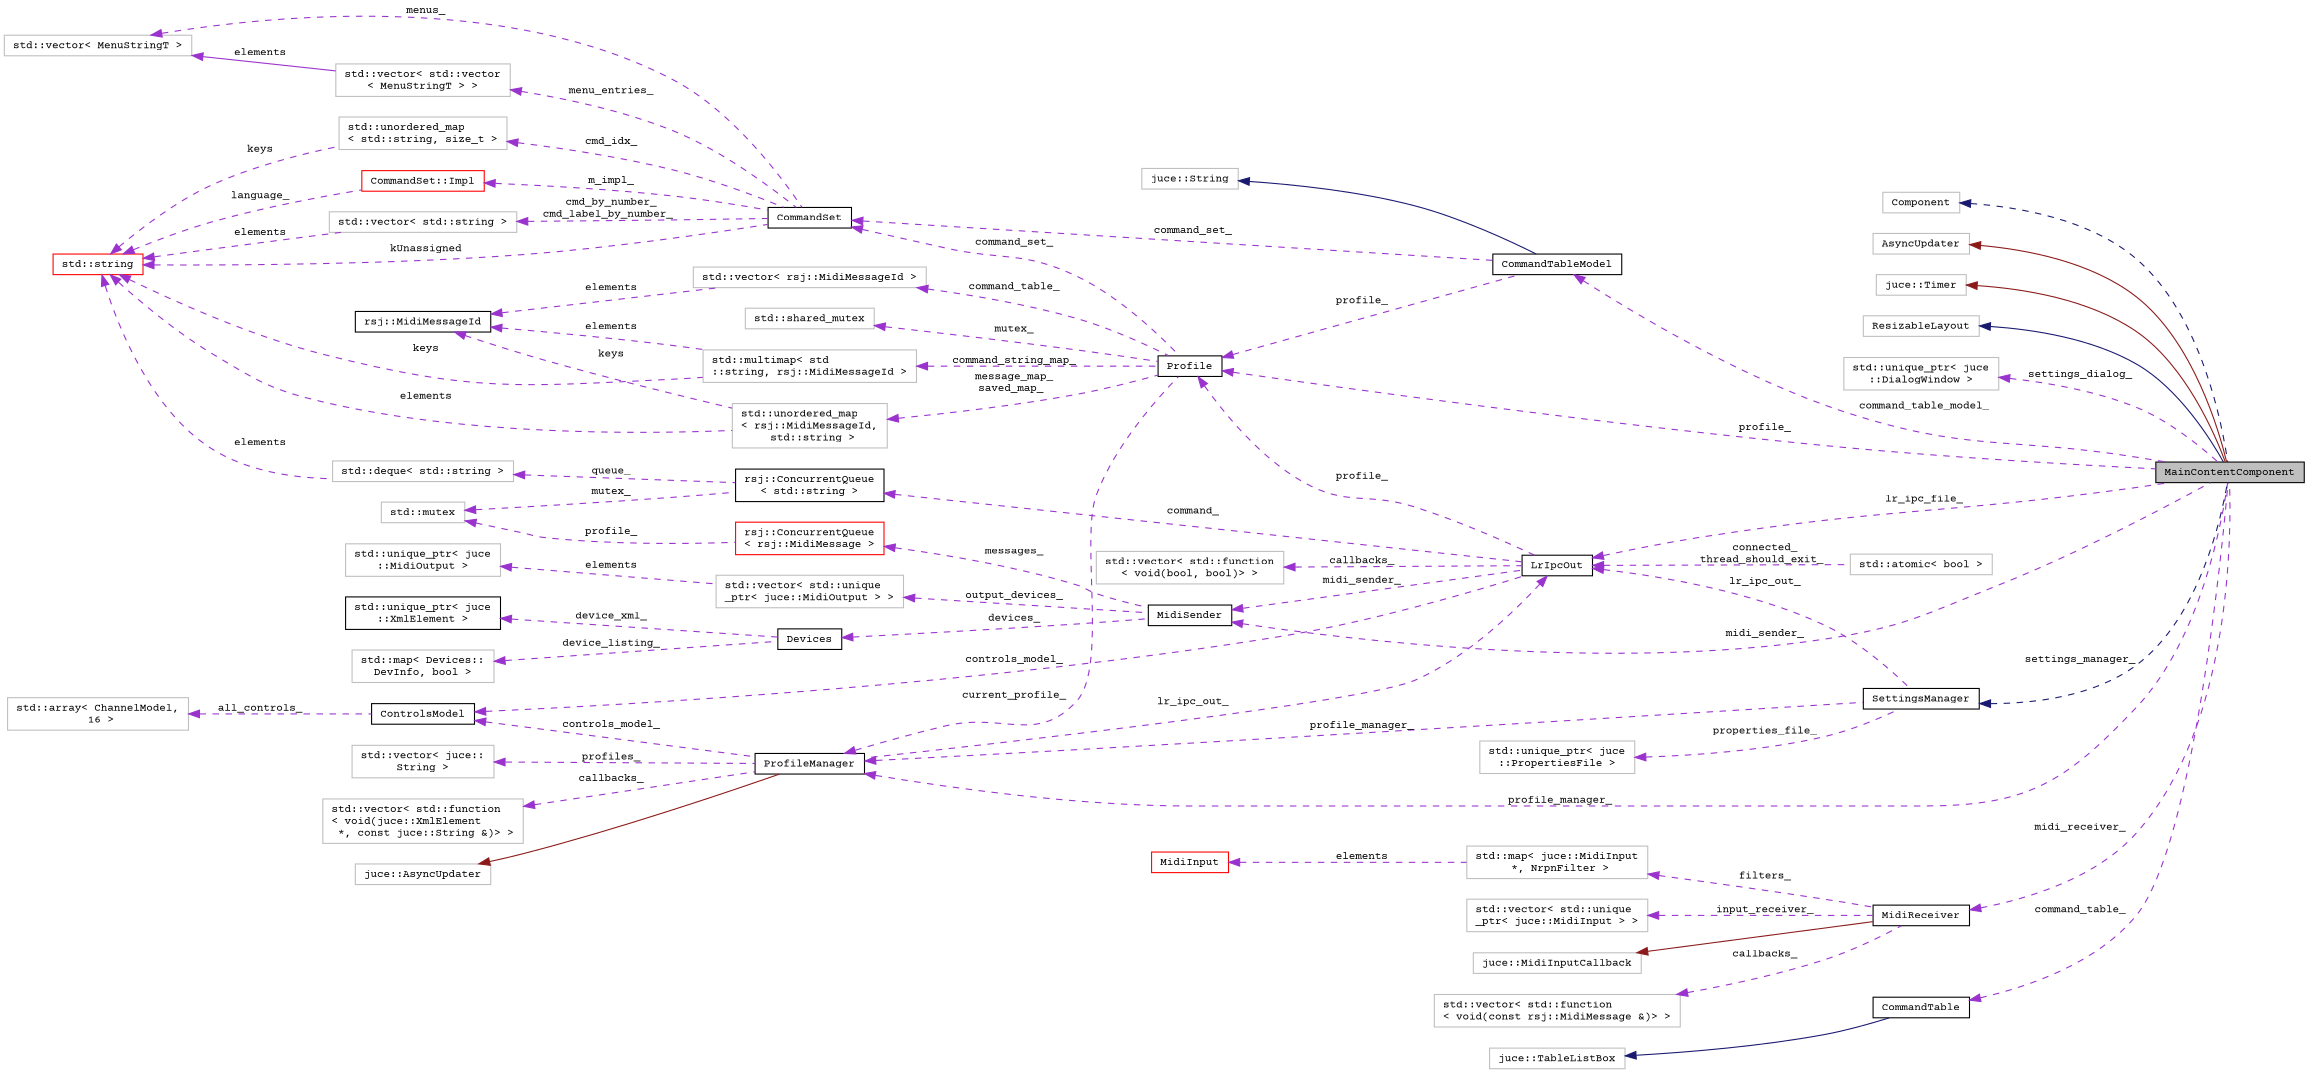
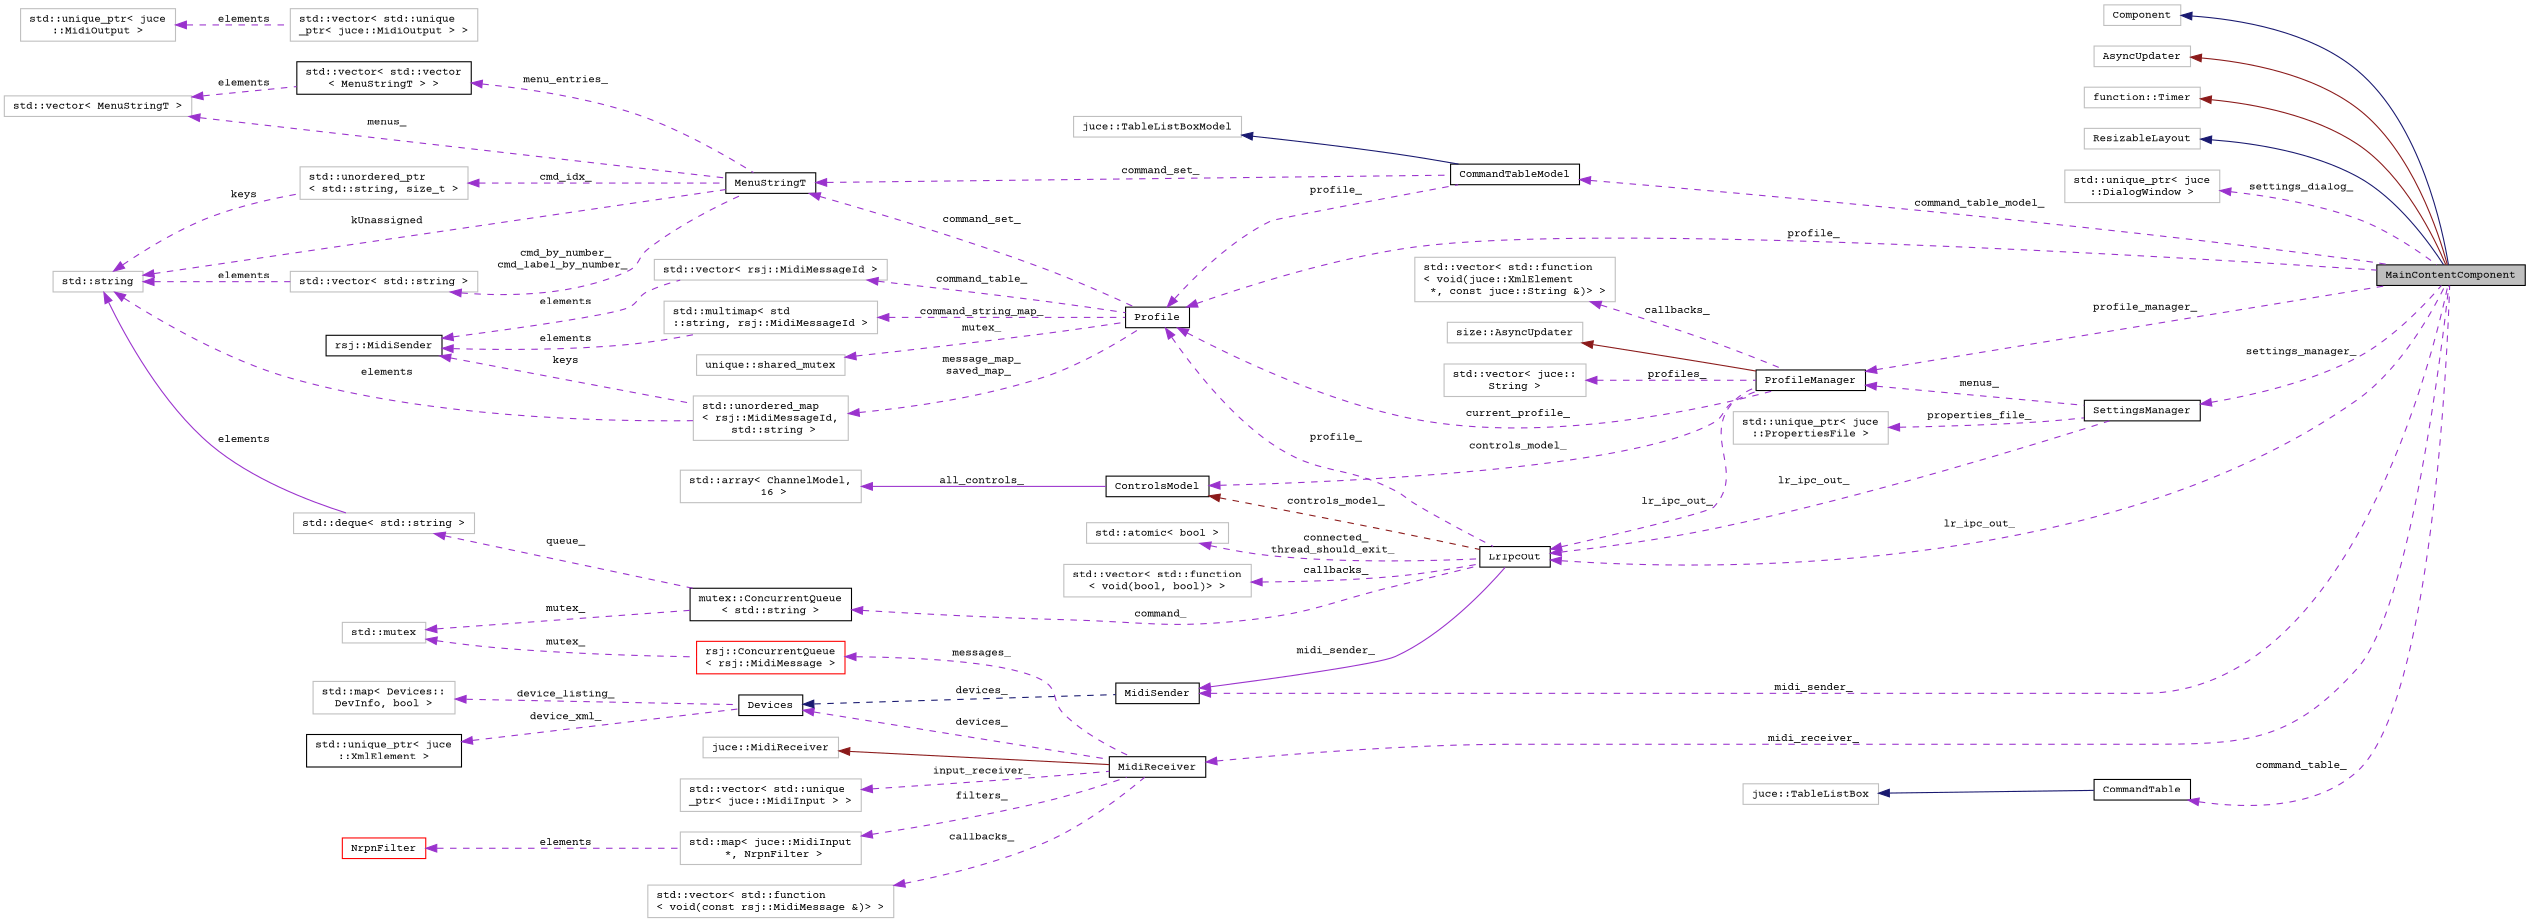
edge "std::vector< std::vector < MenuStringT > >" -> "std::vector< MenuStringT >": style solid -> dashed
node "std::vector< std::vector < MenuStringT > >": color grey75 -> black
node "std::unordered_map < std::string, size_t >": label "std::unordered_map < std::string, size_t >" -> "std::unordered_ptr < std::string, size_t >"
node "juce::String": label "juce::String" -> "juce::TableListBoxModel"
node "CommandSet::Impl": removed
node "CommandSet": label "CommandSet" -> "MenuStringT"
node "std::string": color red -> grey75
edge "MainContentComponent" -> "Component": style dashed -> solid
node "juce::Timer": label "juce::Timer" -> "function::Timer"
node "std::shared_mutex": label "std::shared_mutex" -> "unique::shared_mutex"
node "rsj::MidiMessageId": label "rsj::MidiMessageId" -> "rsj::MidiSender"
edge "std::multimap< std ::string, rsj::MidiMessageId >" -> "std::string": removed, label "keys"
edge "std::deque< std::string >" -> "std::string": style dashed -> solid
node "rsj::ConcurrentQueue < std::string >": label "rsj::ConcurrentQueue < std::string >" -> "mutex::ConcurrentQueue < std::string >"
edge "MainContentComponent" -> "LrIpcOut": label " lr_ipc_file_" -> " lr_ipc_out_"
edge "rsj::ConcurrentQueue < rsj::MidiMessage >" -> "std::mutex": label " profile_" -> " mutex_"
edge "std::atomic< bool >" -> "LrIpcOut": reversed
edge "MidiSender" -> "rsj::ConcurrentQueue < rsj::MidiMessage >": now "MidiReceiver" -> "rsj::ConcurrentQueue < rsj::MidiMessage >"
edge "LrIpcOut" -> "MidiSender": style dashed -> solid
edge "MidiSender" -> "std::vector< std::unique _ptr< juce::MidiOutput > >": removed, label "output_devices_"
edge "MidiSender" -> "Devices": color darkorchid3 -> midnightblue
edge "Profile" -> "ProfileManager": reversed
edge "MainContentComponent" -> "SettingsManager": color midnightblue -> darkorchid3
edge "LrIpcOut" -> "ControlsModel": color darkorchid3 -> firebrick4
edge "ControlsModel" -> "std::array< ChannelModel, 16 >": style dashed -> solid
edge "SettingsManager" -> "ProfileManager": label " profile_manager_" -> " menus_"
edge "MidiReceiver" -> "Devices": added, label "devices_"
node "MidiInput": label "MidiInput" -> "NrpnFilter"
node "juce::AsyncUpdater": label "juce::AsyncUpdater" -> "size::AsyncUpdater"
node "juce::MidiInputCallback": label "juce::MidiInputCallback" -> "juce::MidiReceiver"
